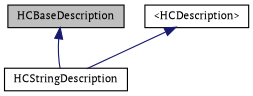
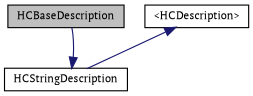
edge "HCStringDescription" -> "HCBaseDescription": reversed
